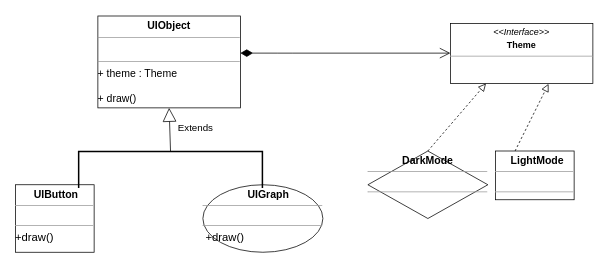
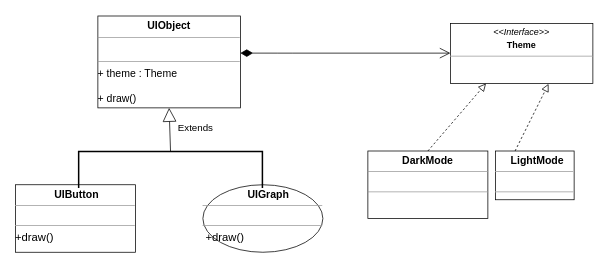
node "DarkMode": shape diamond -> rectangle
node "UIButton +draw()": size 79x68 -> 120x68
